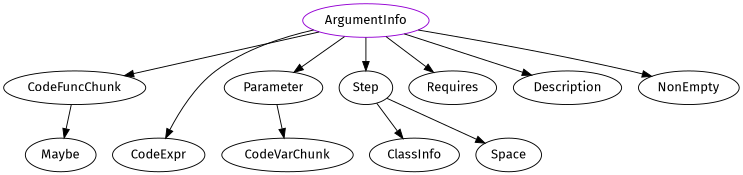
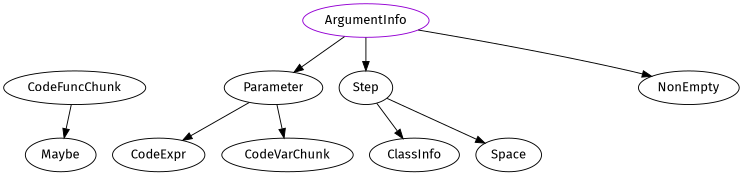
edge "ArgumentInfo" -> "CodeFuncChunk": removed
edge "ArgumentInfo" -> "CodeExpr": now "Parameter" -> "CodeExpr"
node "Requires": removed
node "Description": removed
